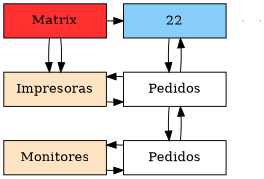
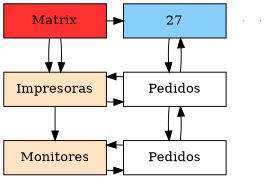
node "22": label "22" -> "27"
edge "Impresoras" -> "Monitores": added
